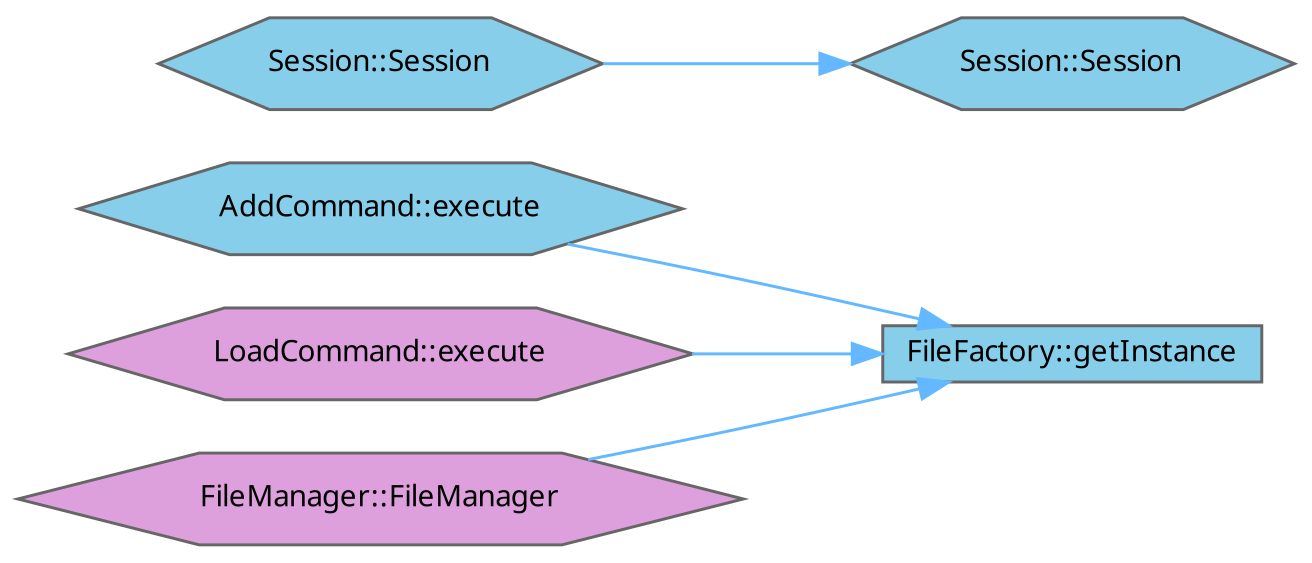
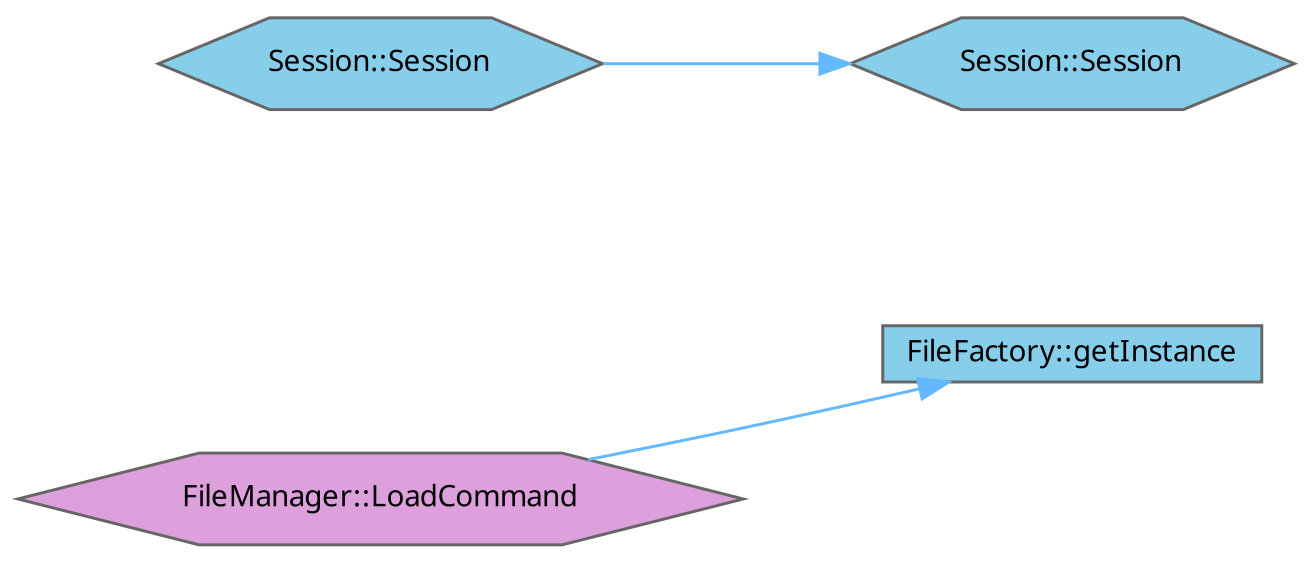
node "AddCommand::execute": removed
node "LoadCommand::execute": removed
node "FileManager::FileManager": label "FileManager::FileManager" -> "FileManager::LoadCommand"
